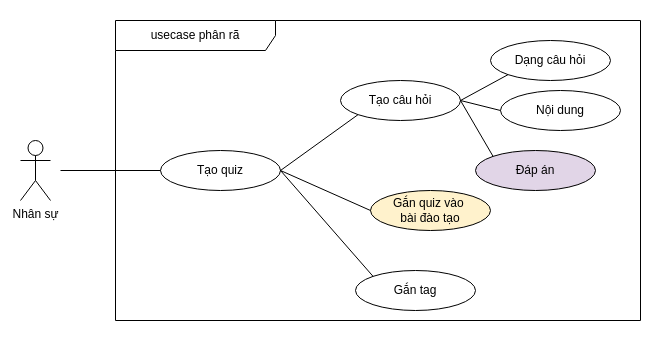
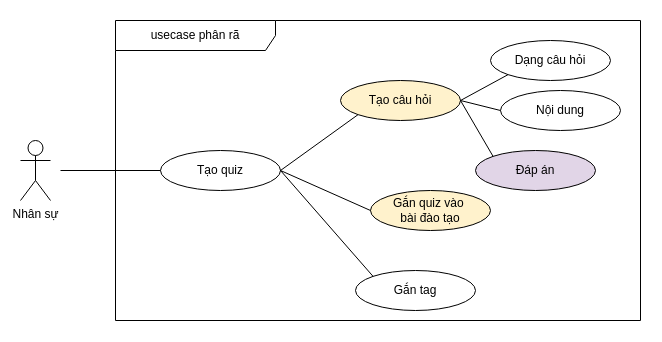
node "Tạo câu hỏi": fillcolor #ffffff -> #fff2cc
